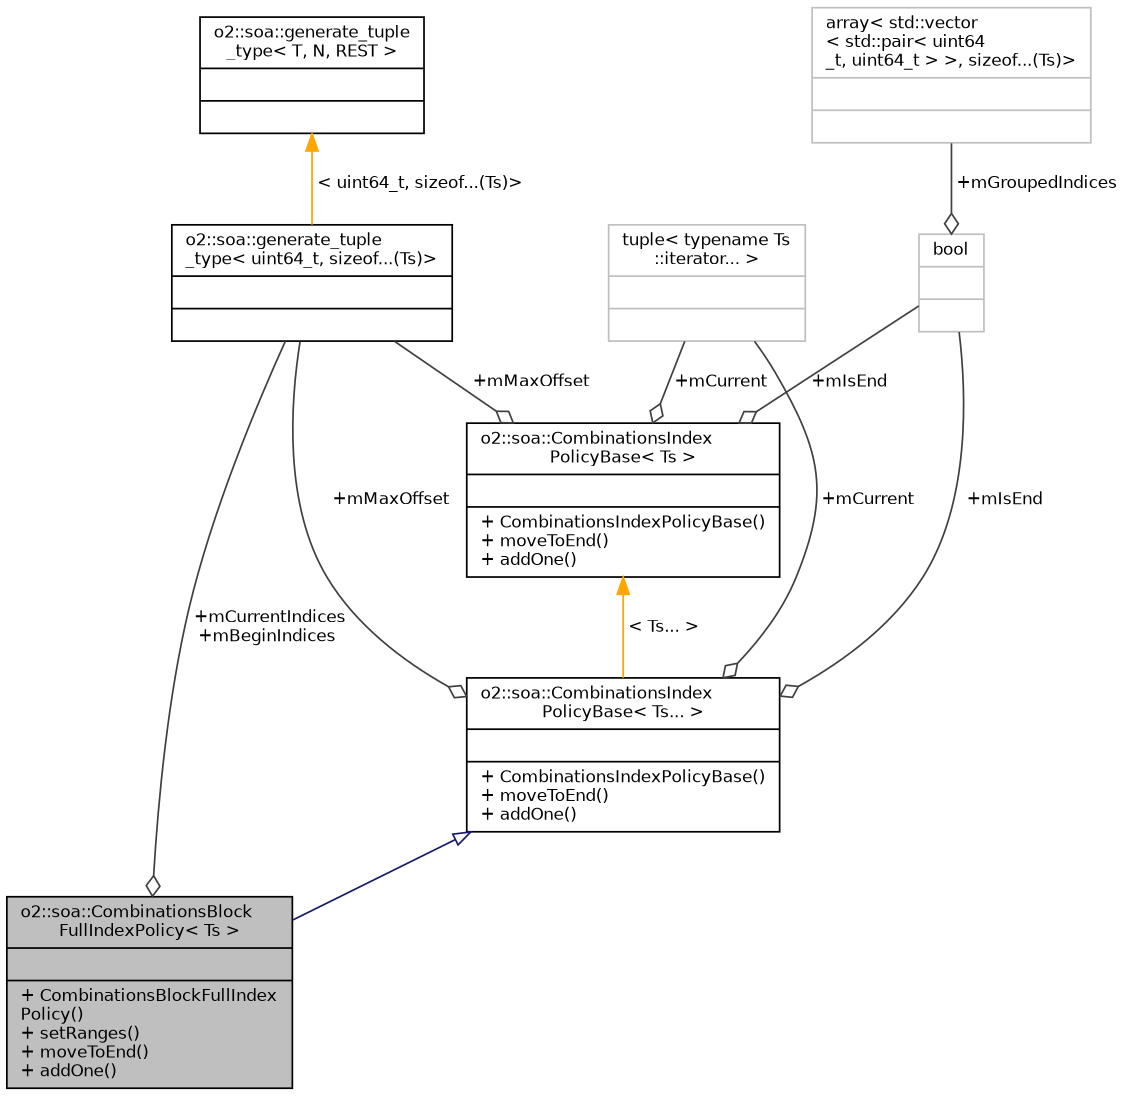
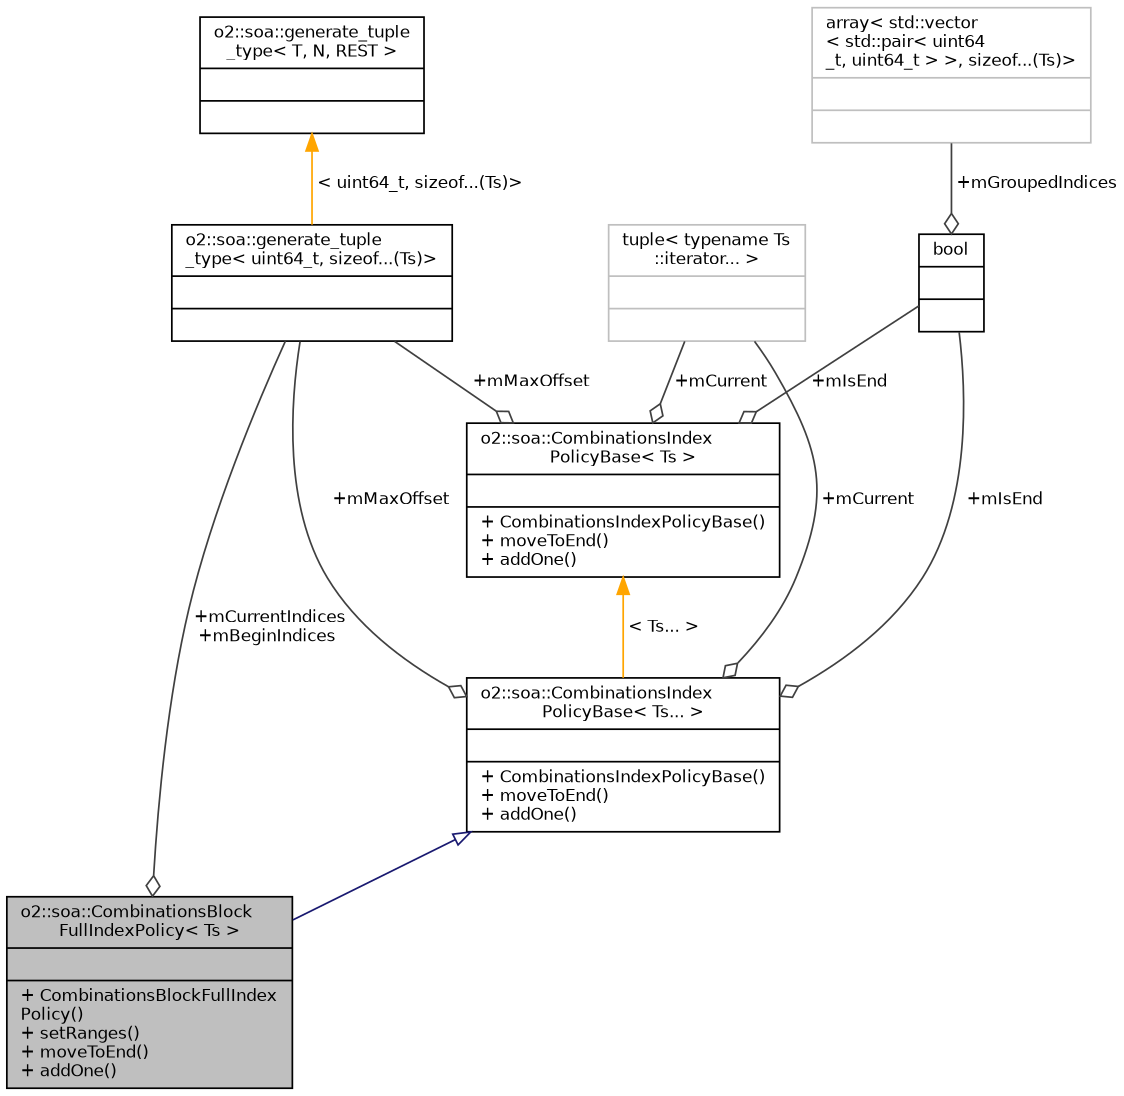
node "bool": color grey75 -> black
